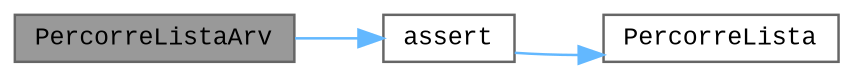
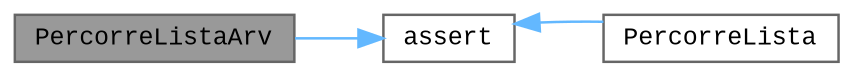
edge "assert" -> "PercorreLista": reversed
